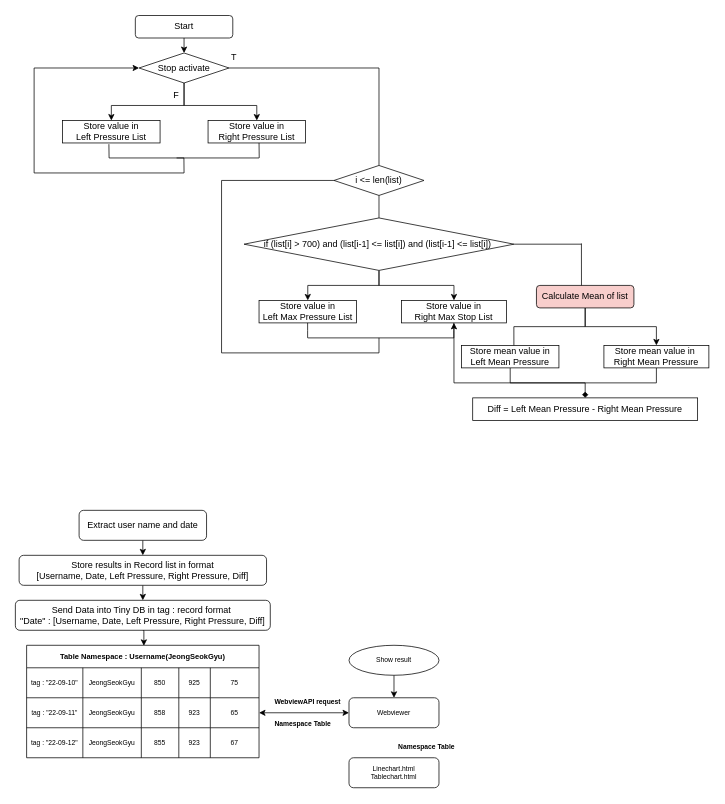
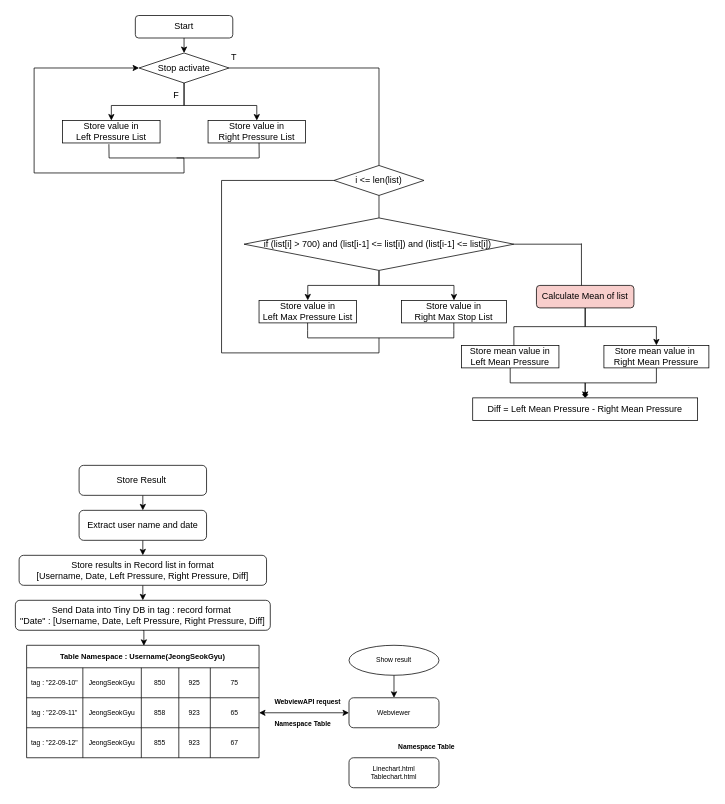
edge "Store mean value in Right Mean Pressure" -> "Store value in Right Max Stop List": now "Store mean value in Right Mean Pressure" -> "Diff = Left Mean Pressure - Right Mean Pressure"
node "Store Result": added
edge "Store Result" -> "Extract user name and date": added
